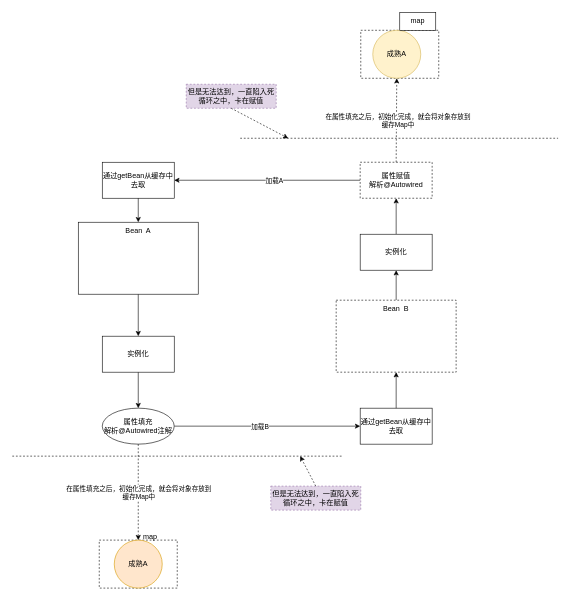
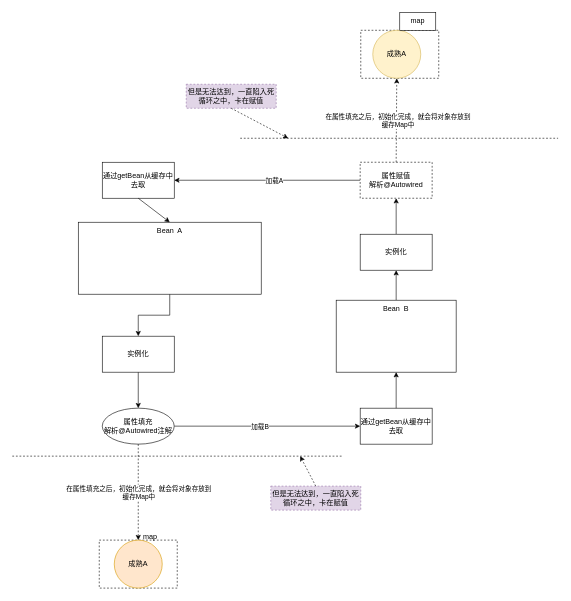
node "Bean A": size 120x72 -> 183x72
node "Bean B": style dashed -> solid
